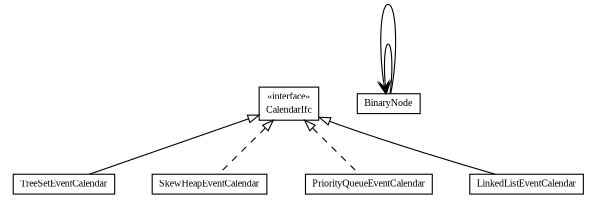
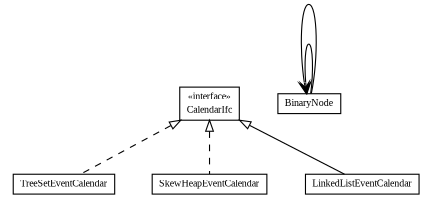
edge "TreeSetEventCalendar" -> "CalendarIfc": style solid -> dashed
node "PriorityQueueEventCalendar": removed
